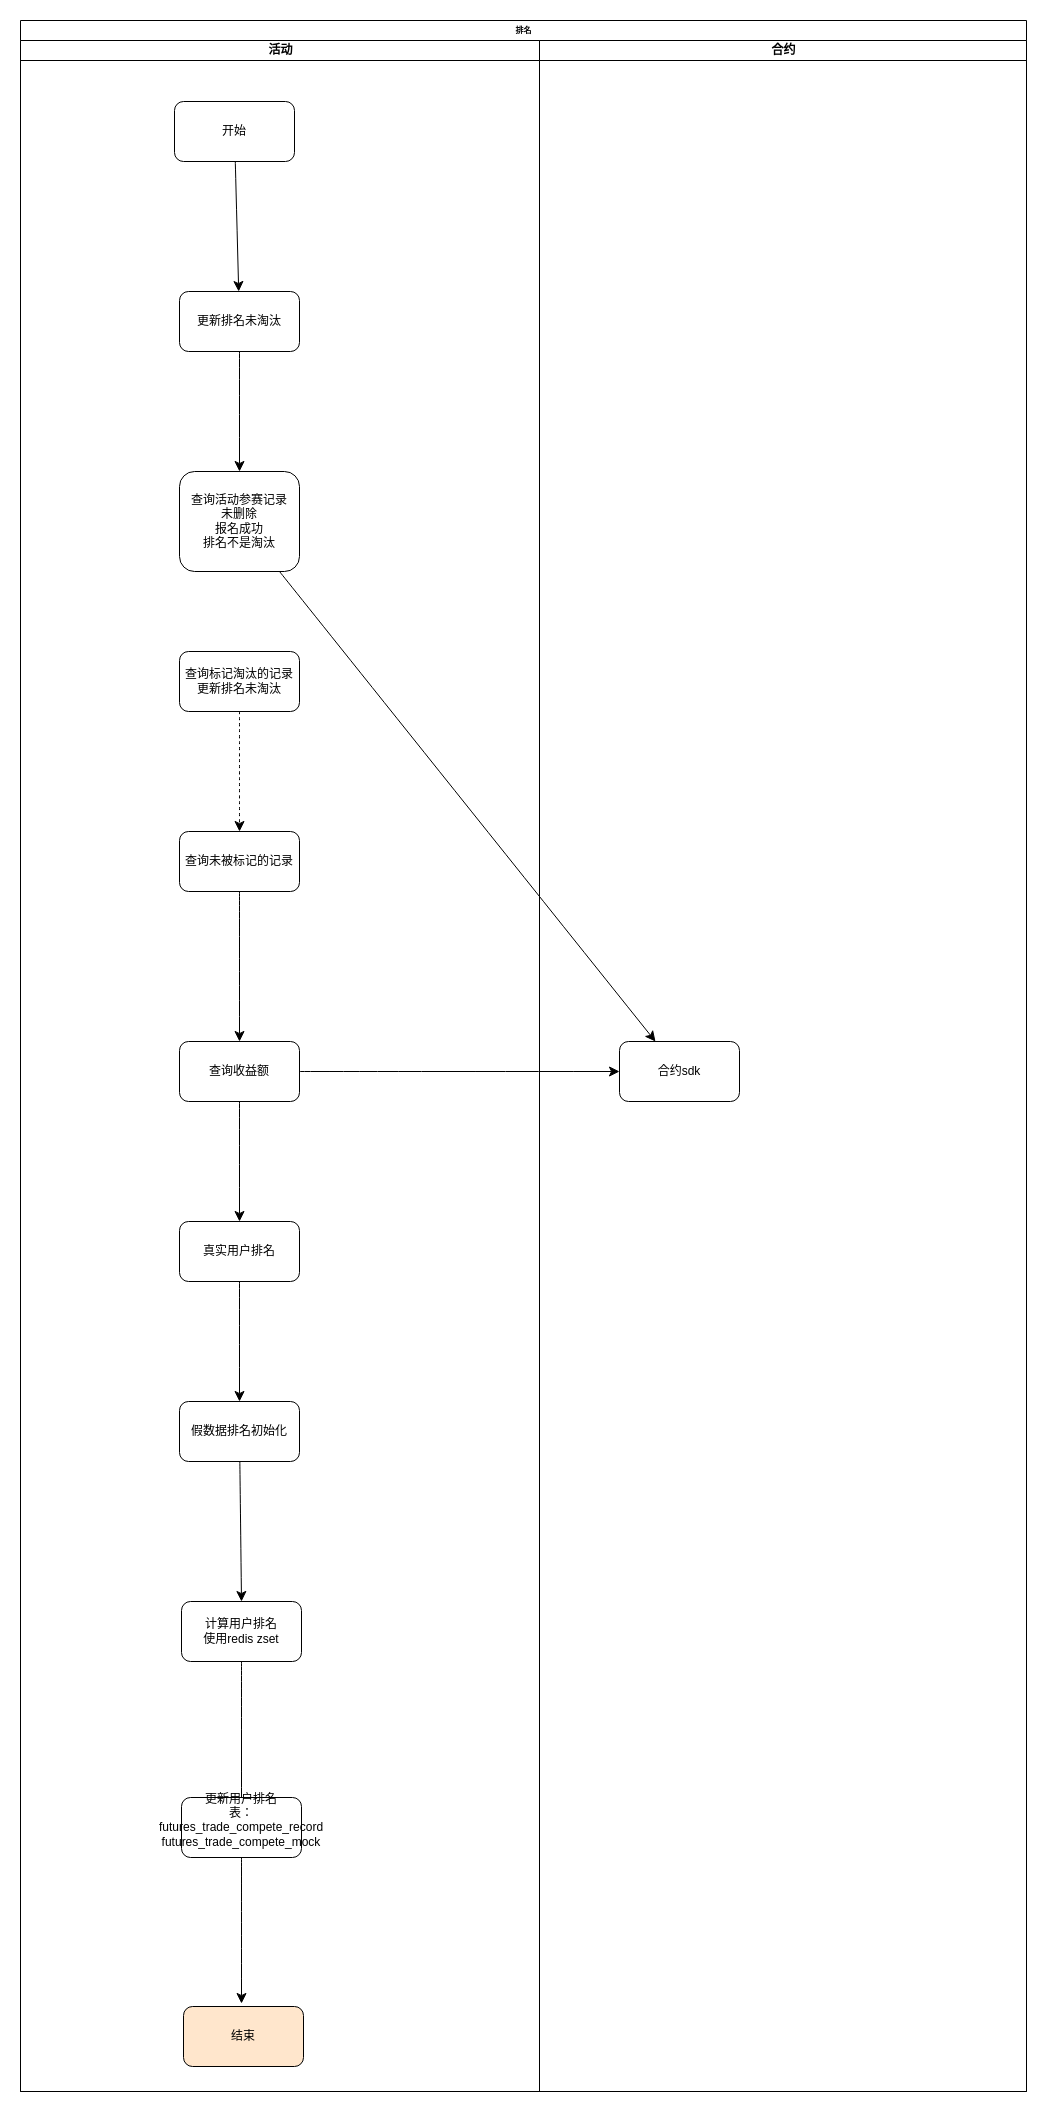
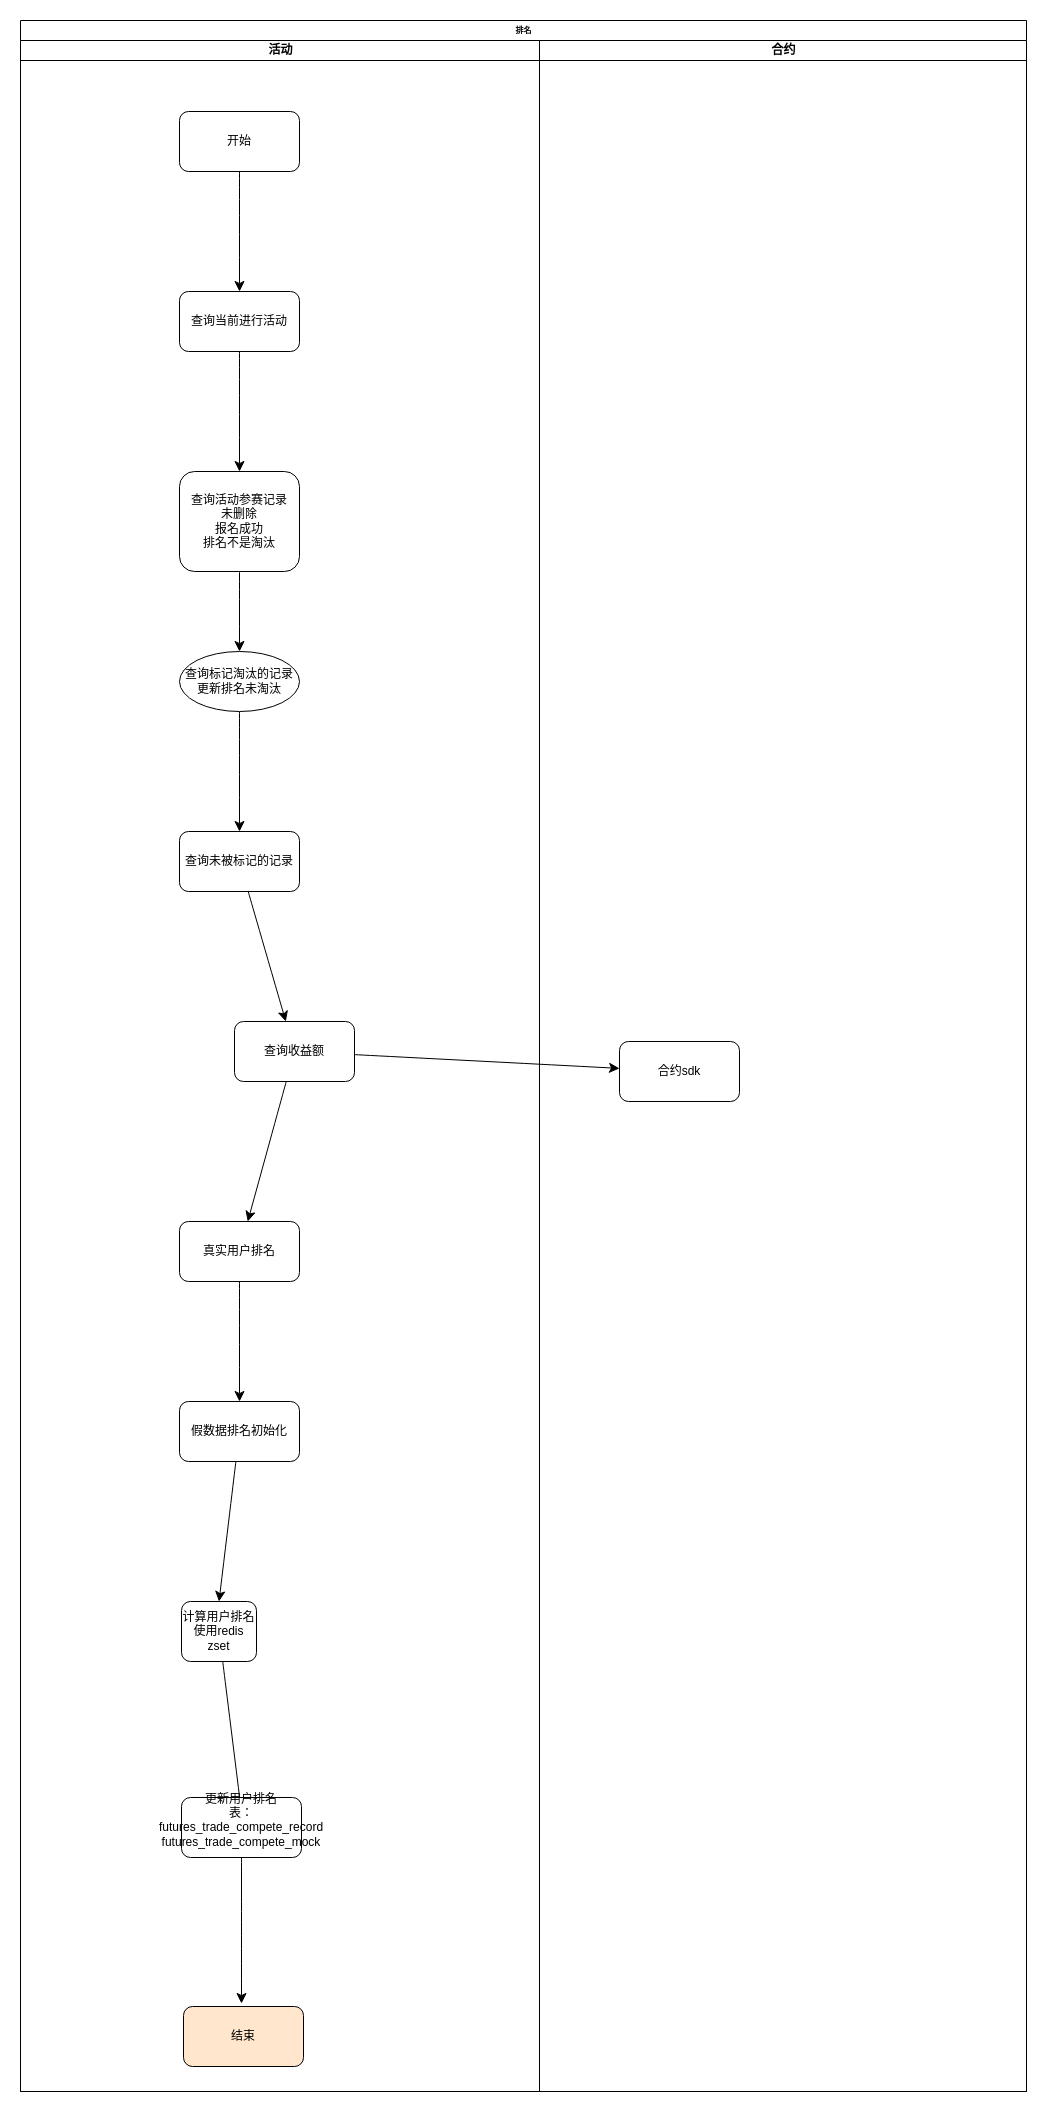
node "开始": moved (235, 132) -> (240, 142)
node "更新排名未淘汰": label "更新排名未淘汰" -> "查询当前进行活动"
node "查询标记淘汰的记录 更新排名未淘汰": shape rounded rectangle -> ellipse
edge "查询标记淘汰的记录 更新排名未淘汰" -> "查询未被标记的记录": style dashed -> solid
edge "查询活动参赛记录 未删除 报名成功 排名不是淘汰" -> "合约sdk": now "查询活动参赛记录 未删除 报名成功 排名不是淘汰" -> "查询标记淘汰的记录 更新排名未淘汰"
node "查询收益额": moved (240, 1072) -> (295, 1052)
node "计算用户排名 使用redis zset": size 120x60 -> 75x60
